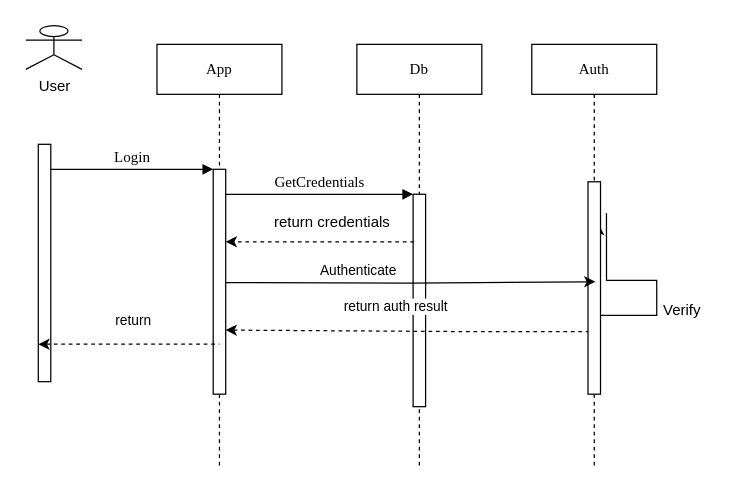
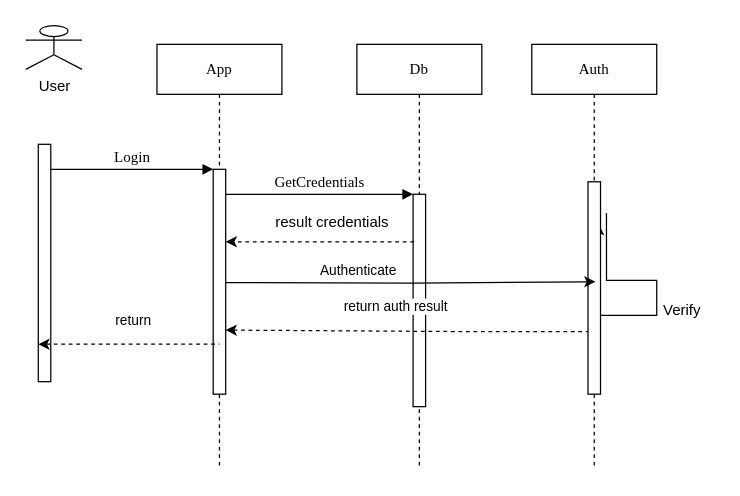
node "return credentials": label "return credentials" -> "result credentials"
